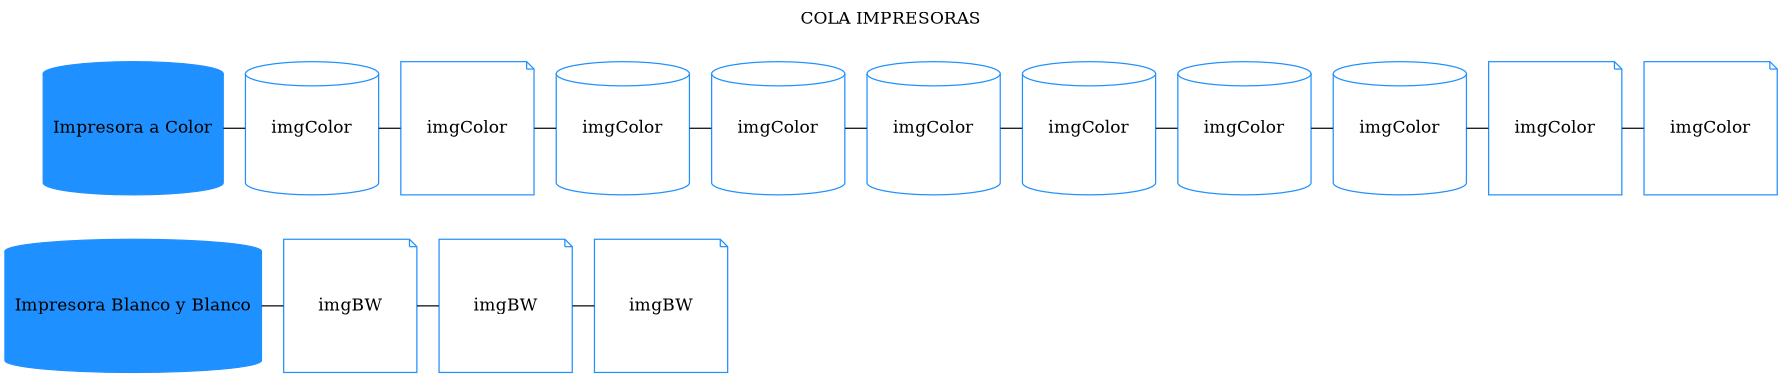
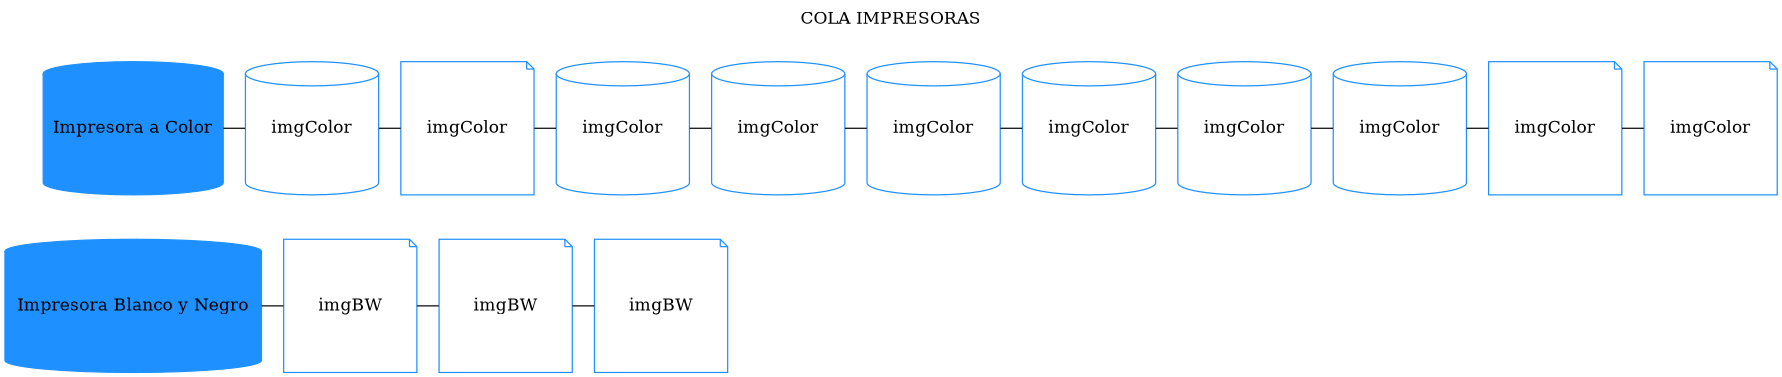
node "Impresora Blanco y Blanco": label "Impresora Blanco y Blanco" -> "Impresora Blanco y Negro"
